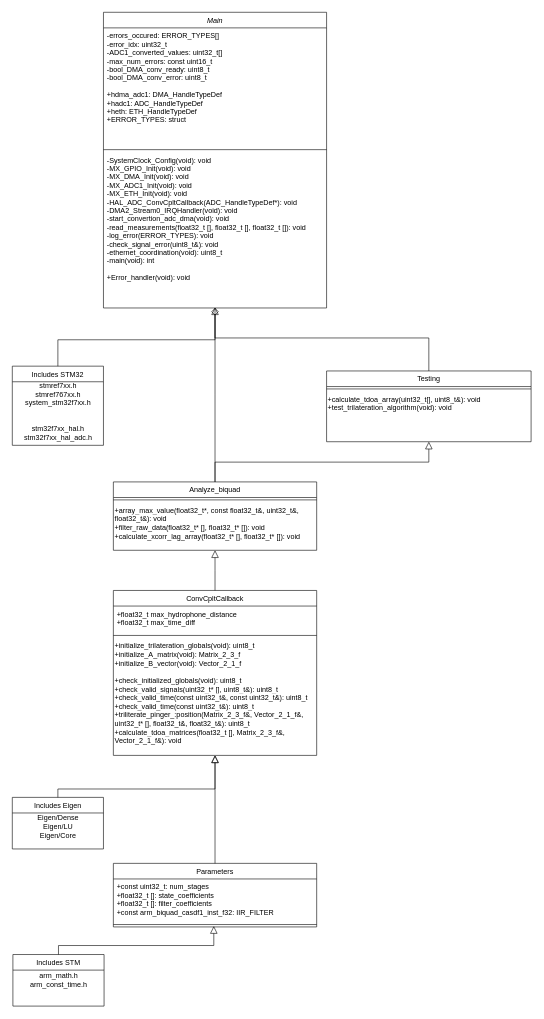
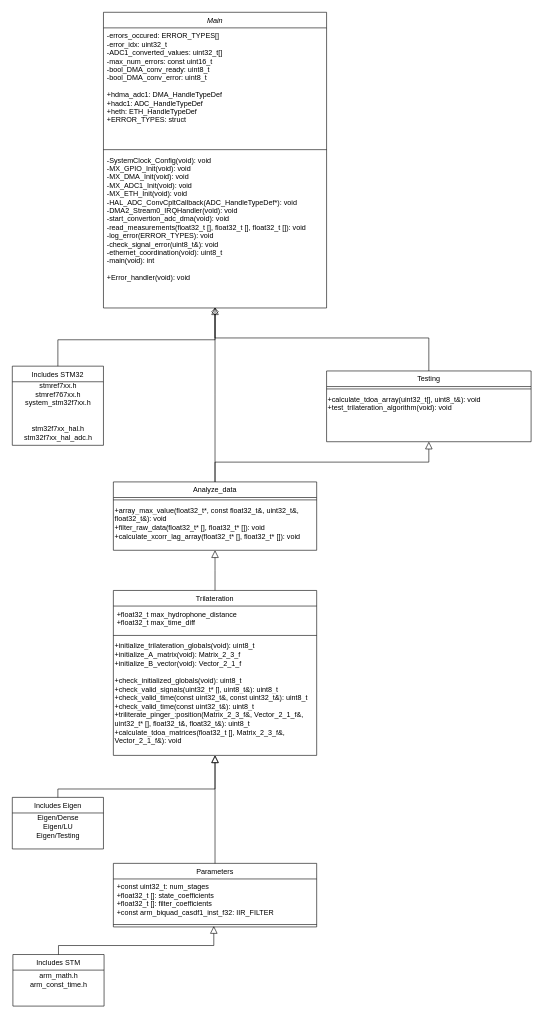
node "Analyze_biquad": label "Analyze_biquad" -> "Analyze_data"
node "ConvCpltCallback": label "ConvCpltCallback" -> "Trilateration"
node "Eigen/Dense Eigen/LU Eigen/Core": label "Eigen/Dense Eigen/LU Eigen/Core" -> "Eigen/Dense Eigen/LU Eigen/Testing"
